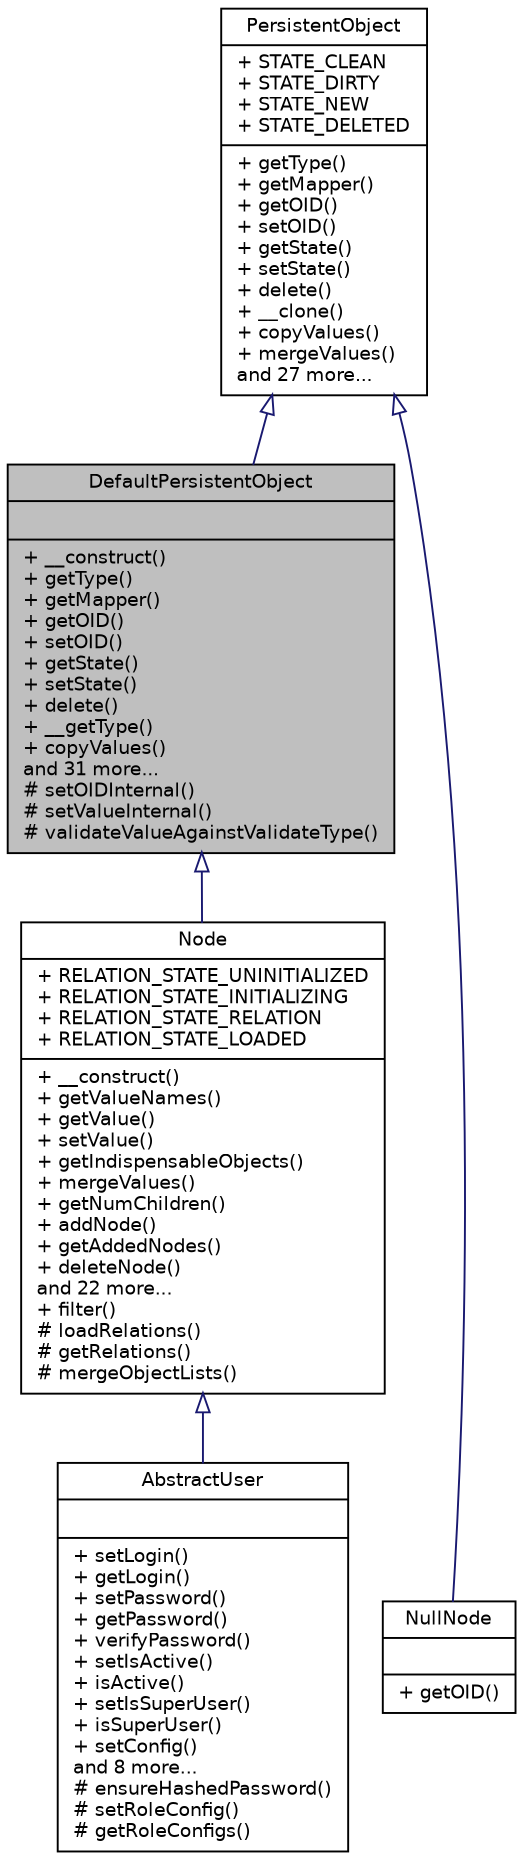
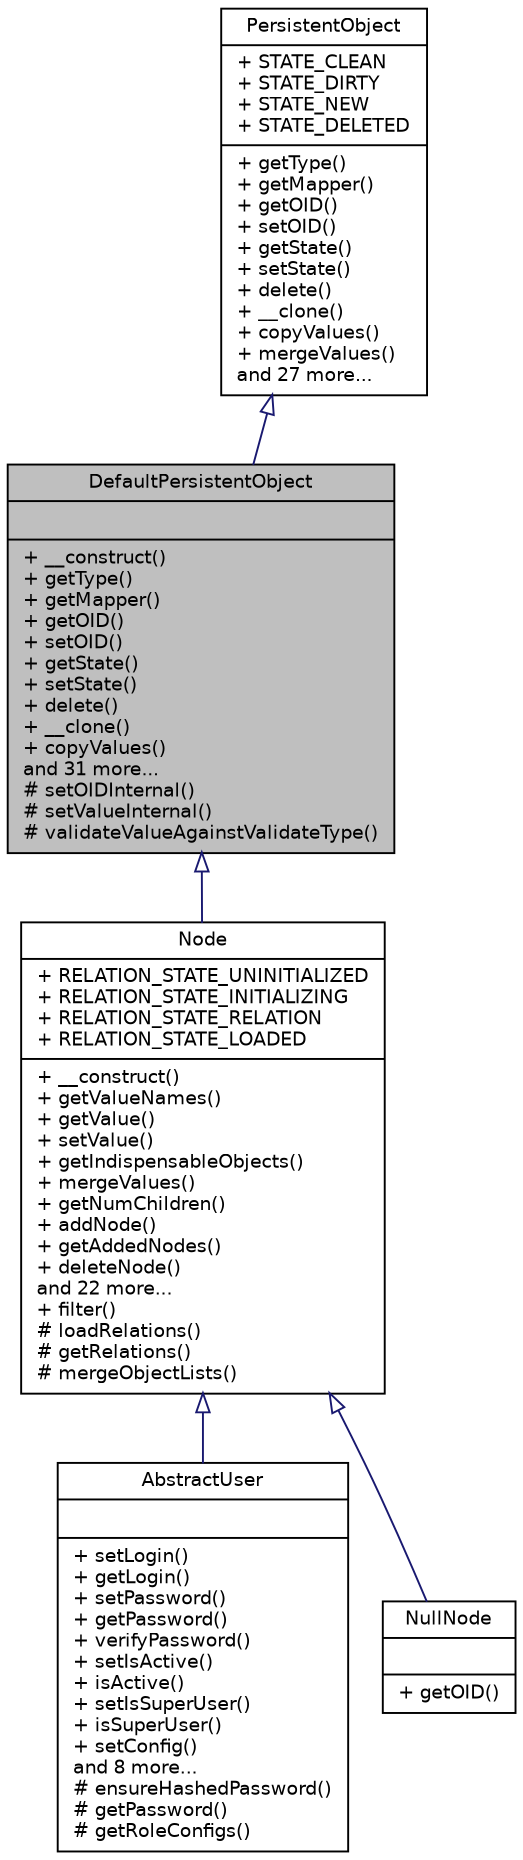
node "DefaultPersistentObject": text "+ __getType()" -> "+ __clone()"
edge "NullNode" -> "PersistentObject": now "NullNode" -> "Node"
node "AbstractUser": text "# setRoleConfig()" -> "# getPassword()"
